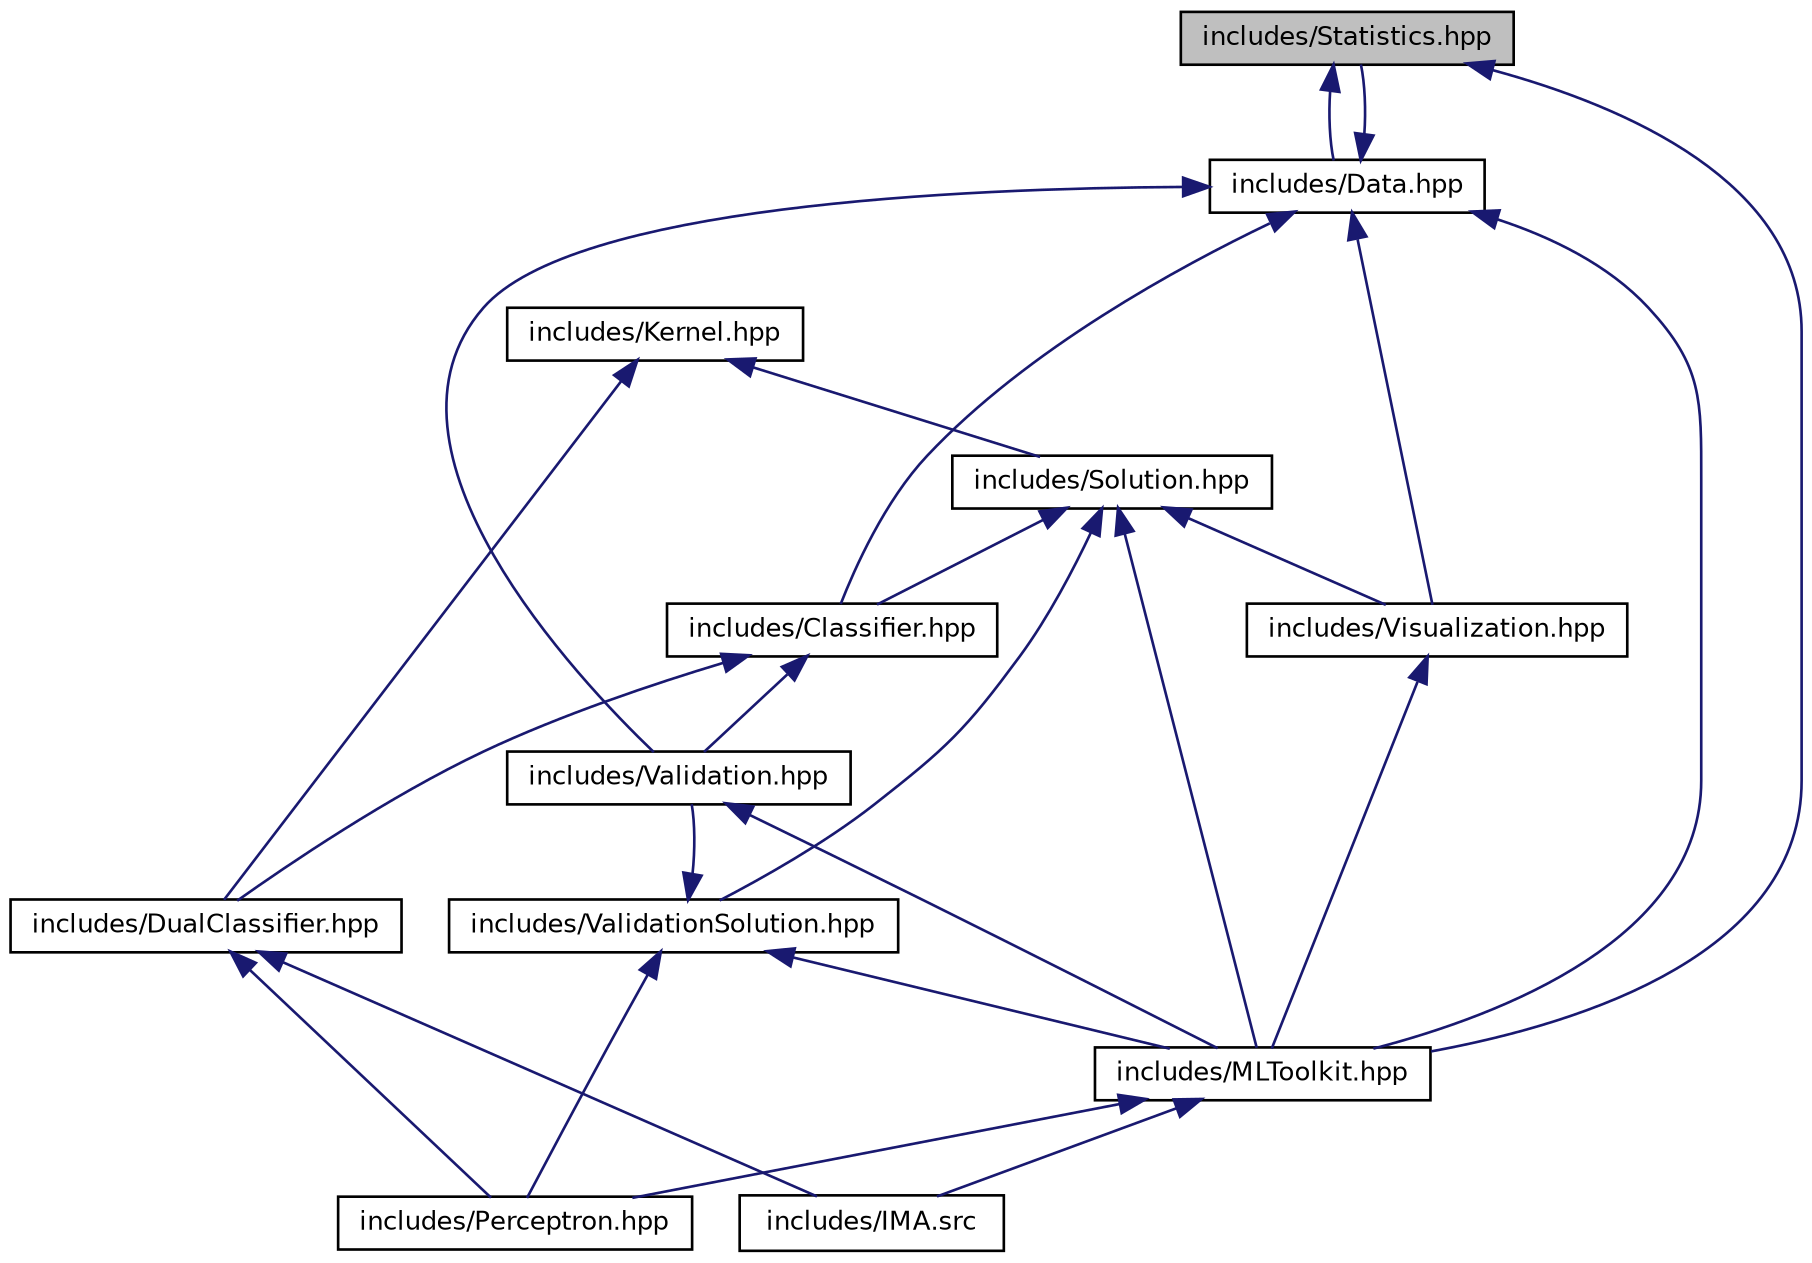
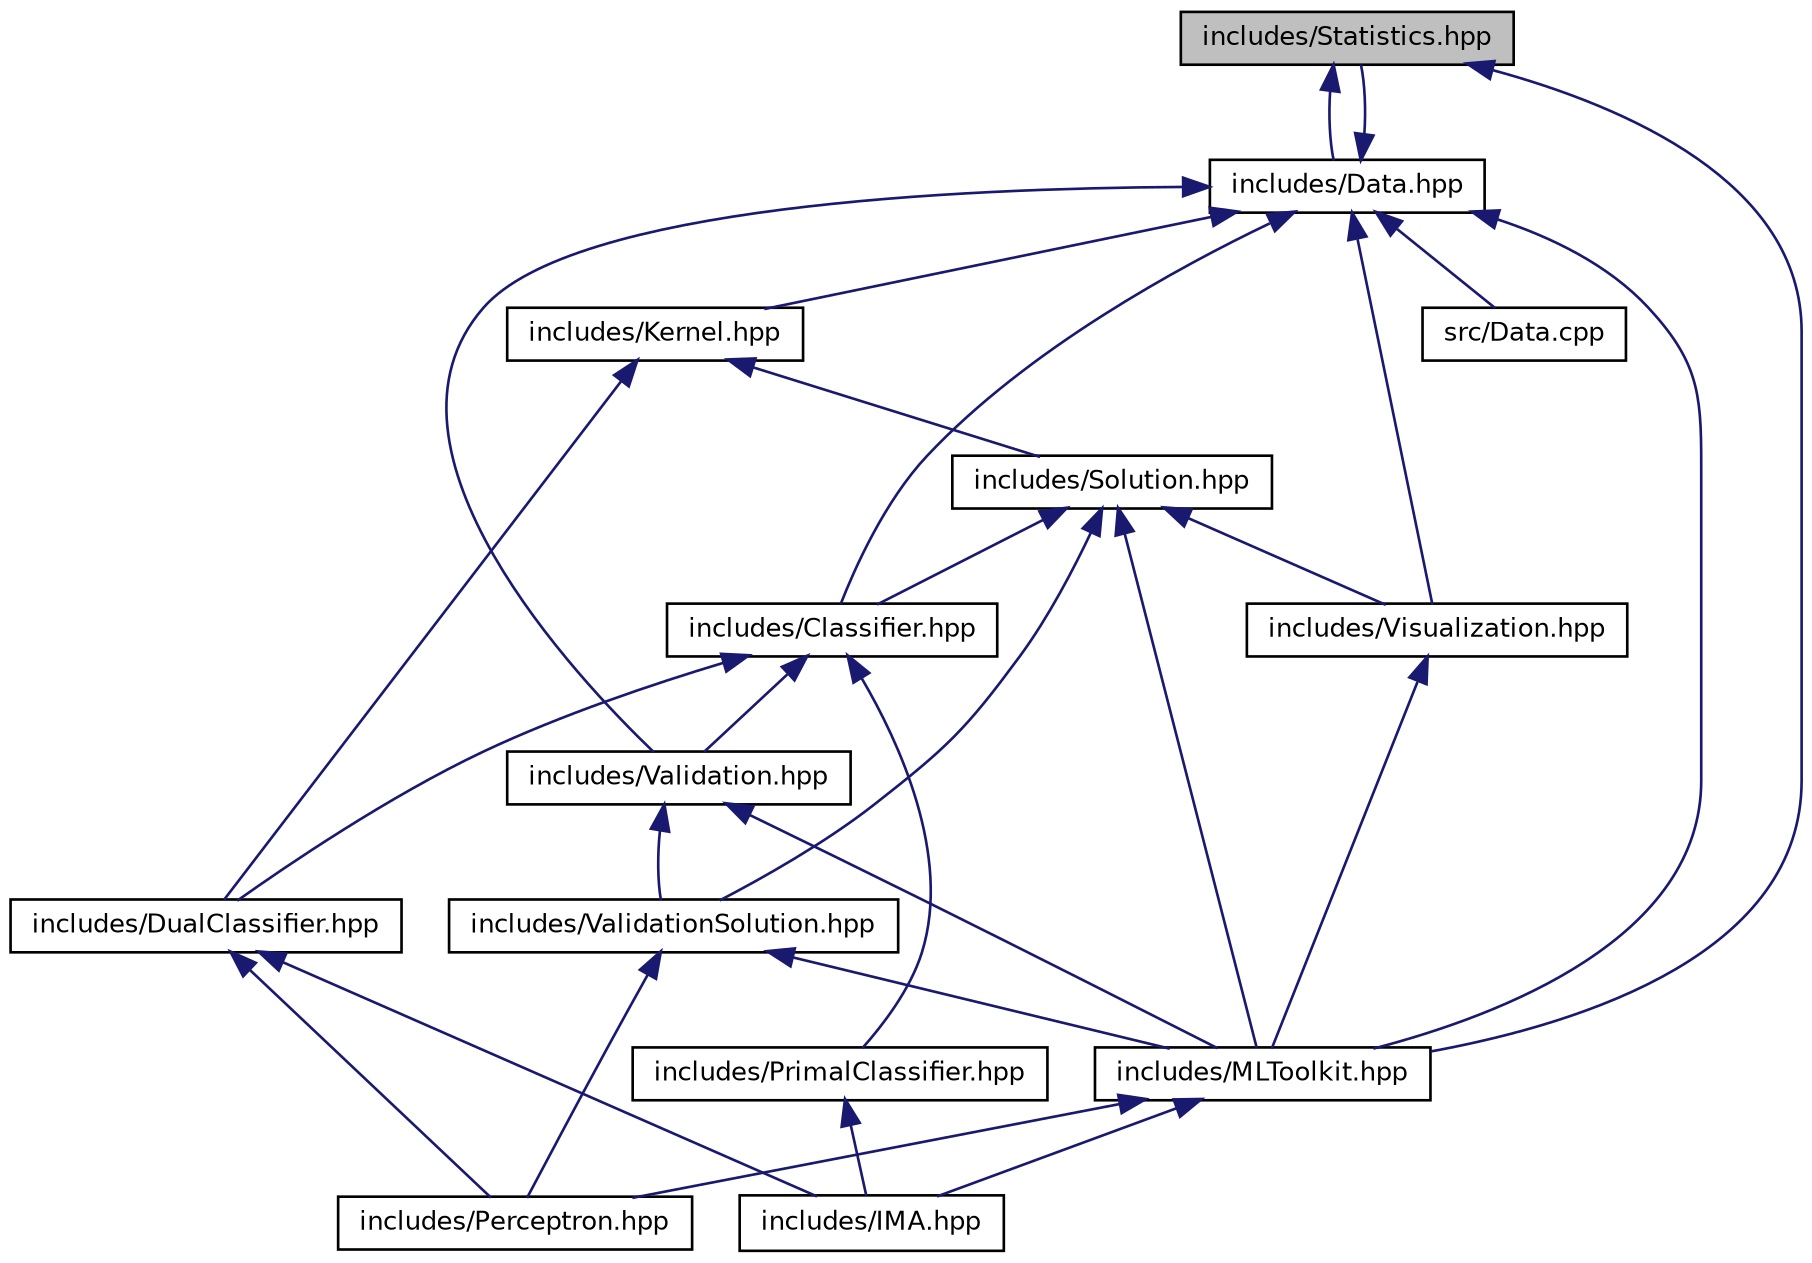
edge "includes/Kernel.hpp" -> "includes/Data.hpp": added
node "src/Data.cpp": added
edge "includes/Validation.hpp" -> "includes/ValidationSolution.hpp": reversed
node "includes/PrimalClassifier.hpp": added
node "includes/IMA.src": label "includes/IMA.src" -> "includes/IMA.hpp"
